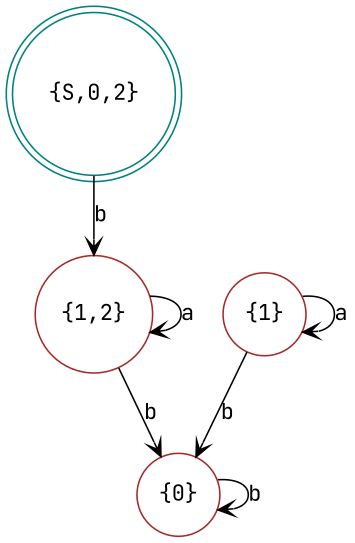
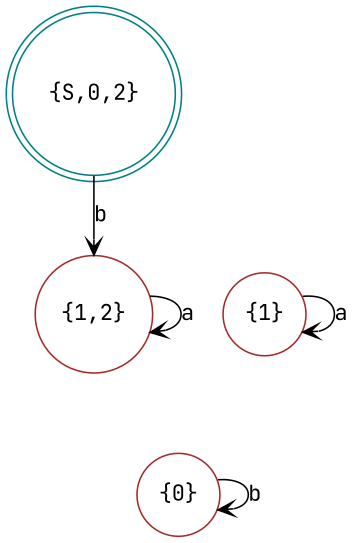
edge "{1}" -> "{0}": removed, label "b"
edge "{1,2}" -> "{0}": removed, label "b"
